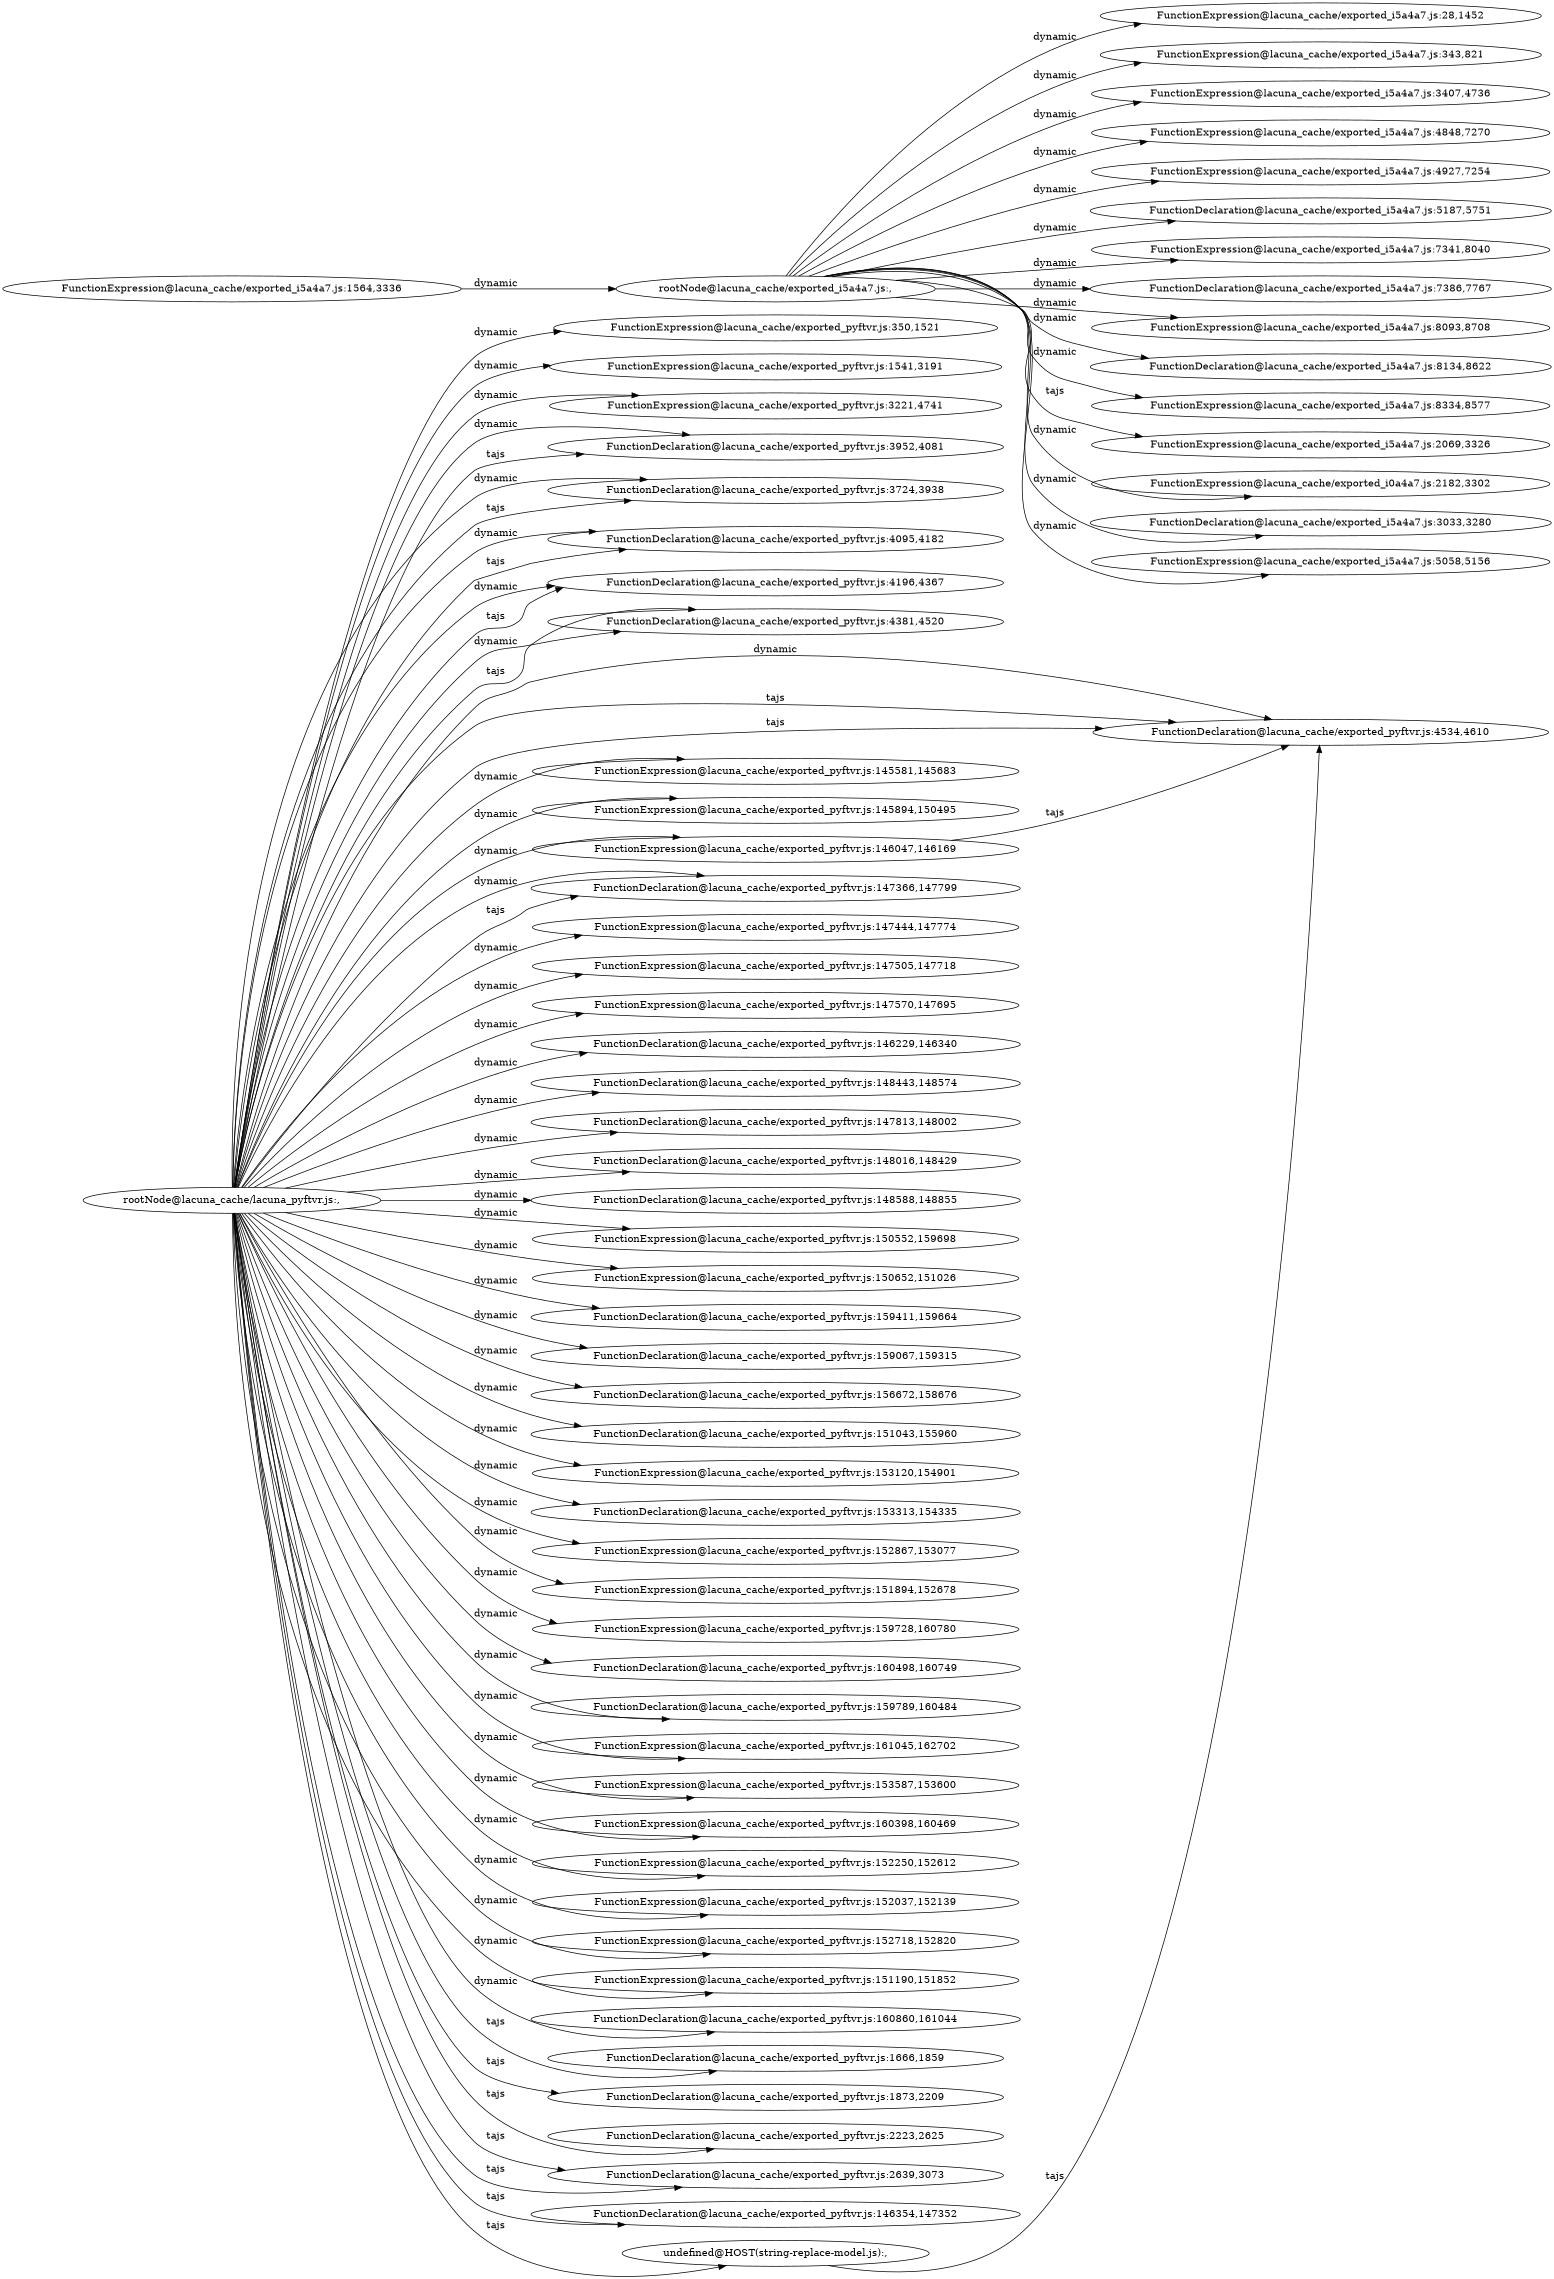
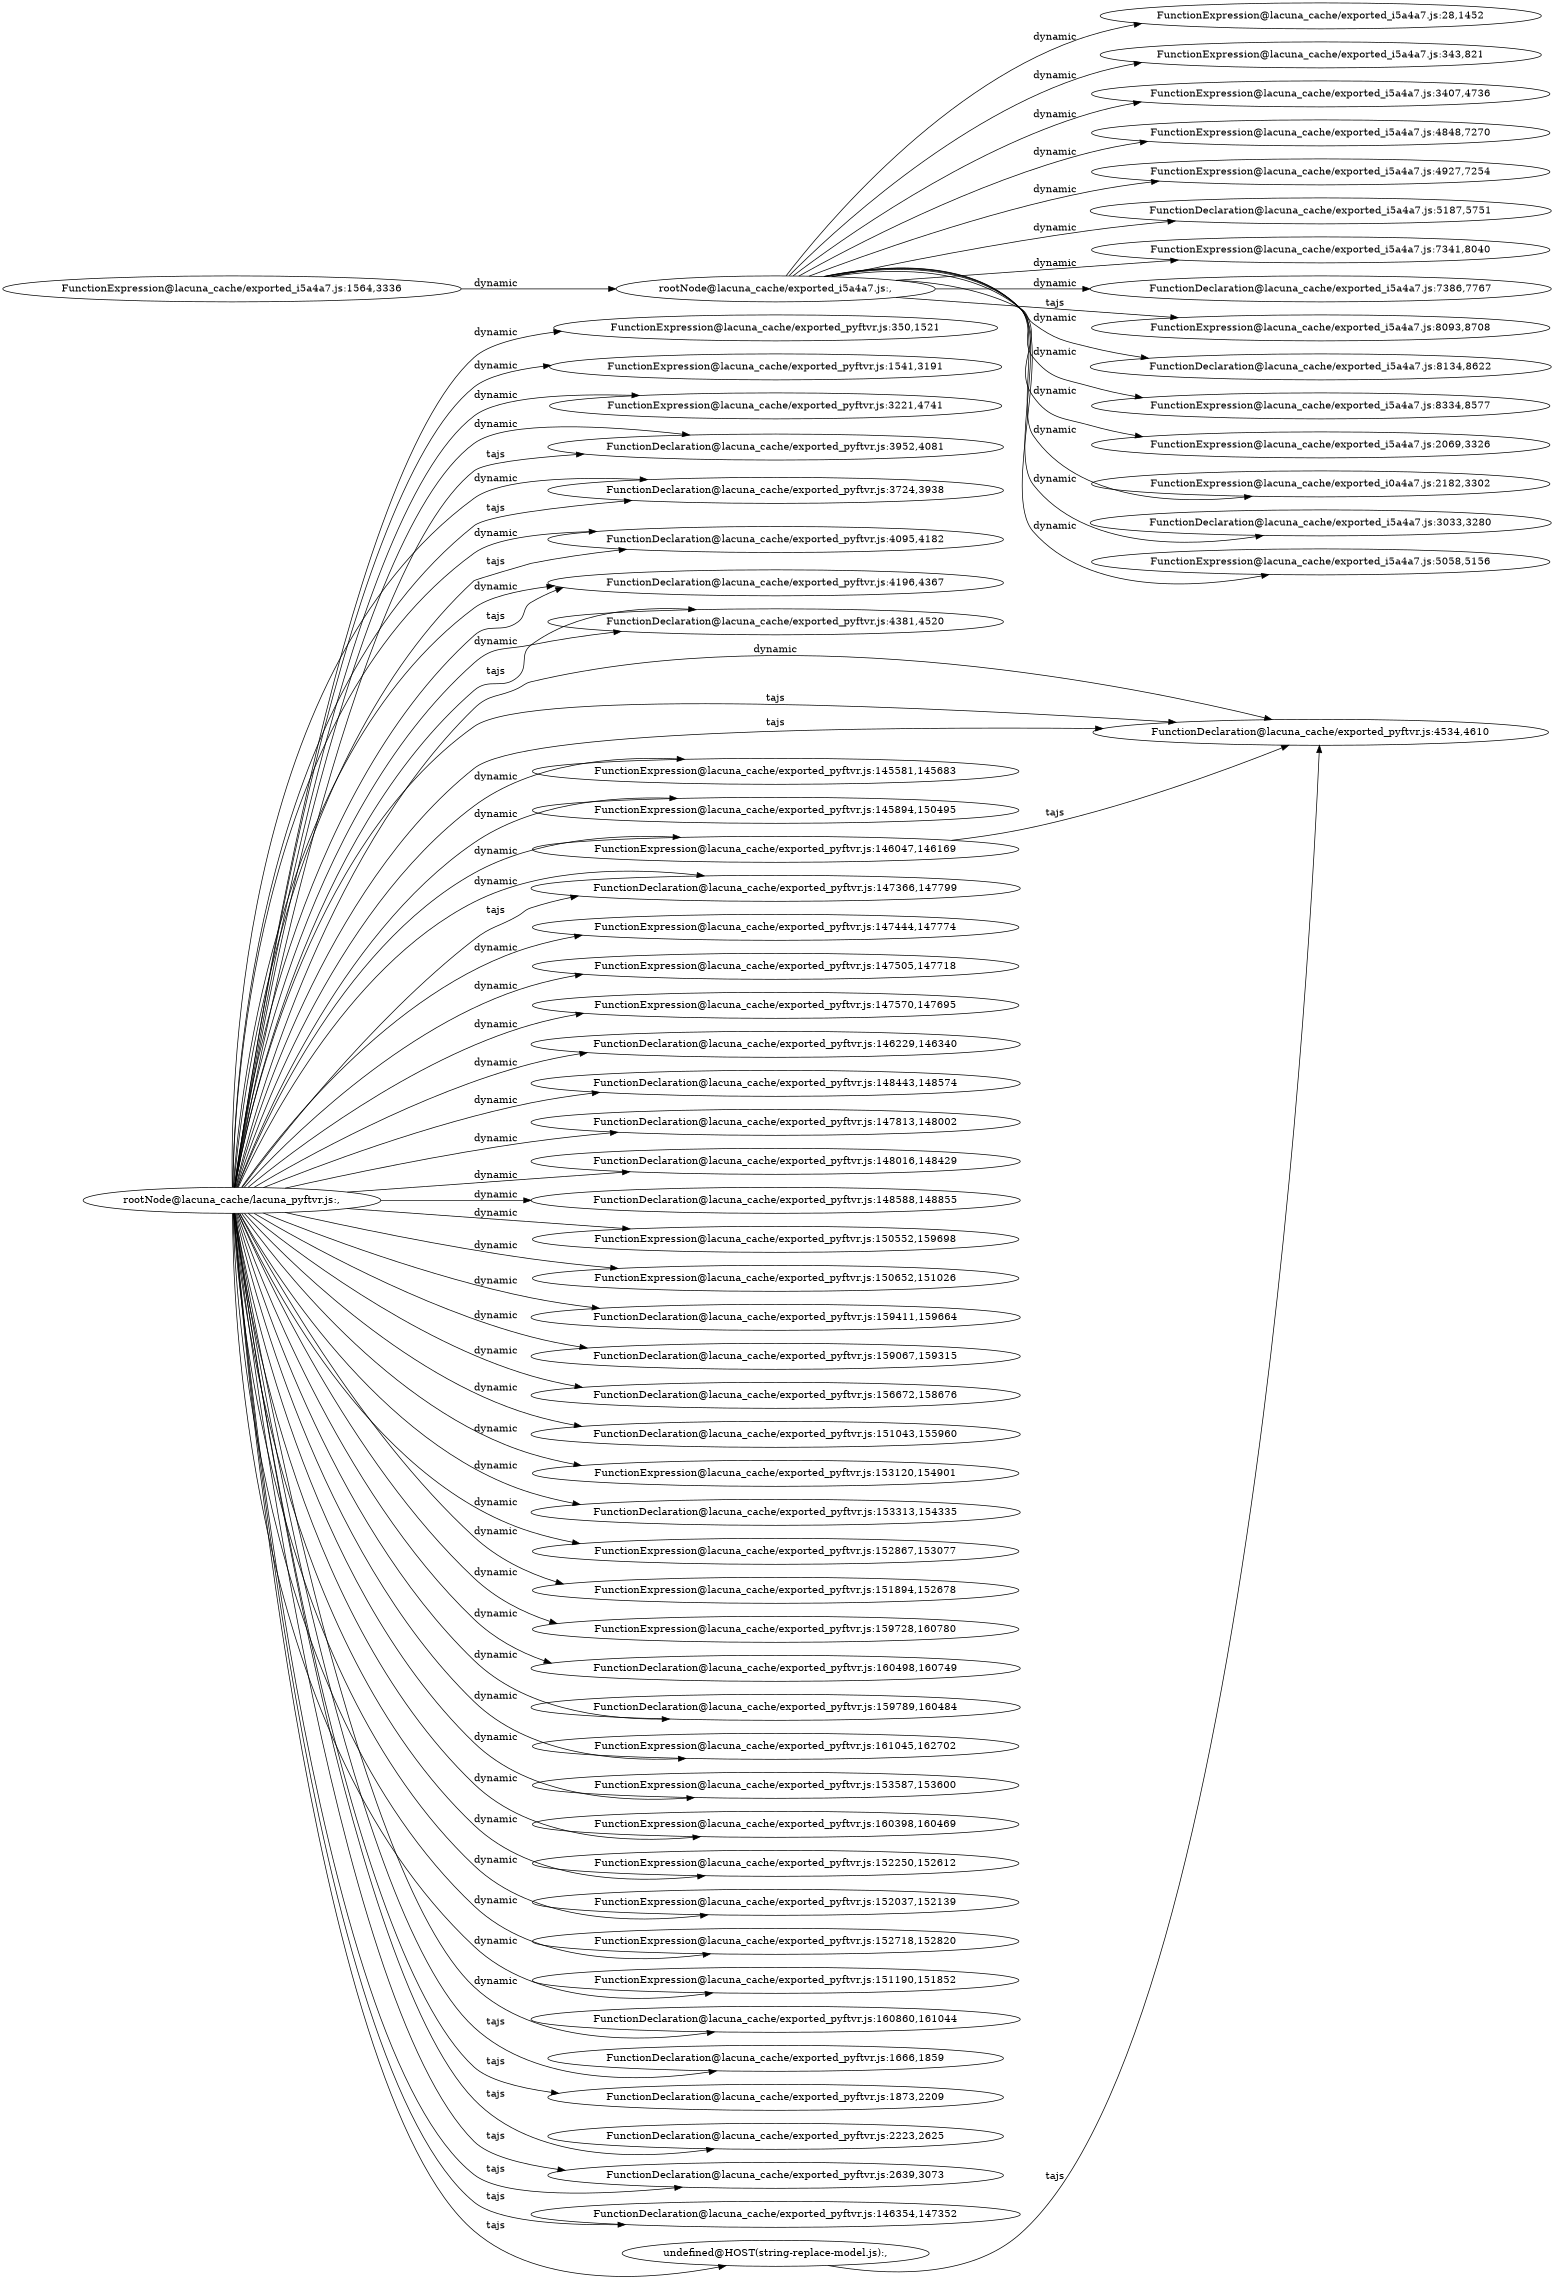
edge "rootNode@lacuna_cache/exported_i5a4a7.js:," -> "FunctionExpression@lacuna_cache/exported_i5a4a7.js:8093,8708": label "dynamic" -> "tajs"
edge "rootNode@lacuna_cache/exported_i5a4a7.js:," -> "FunctionExpression@lacuna_cache/exported_i5a4a7.js:2069,3326": label "tajs" -> "dynamic"
